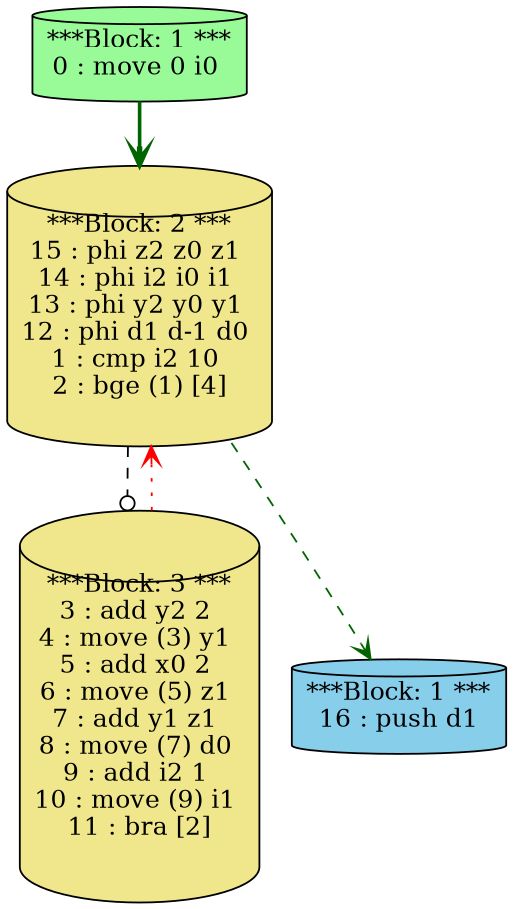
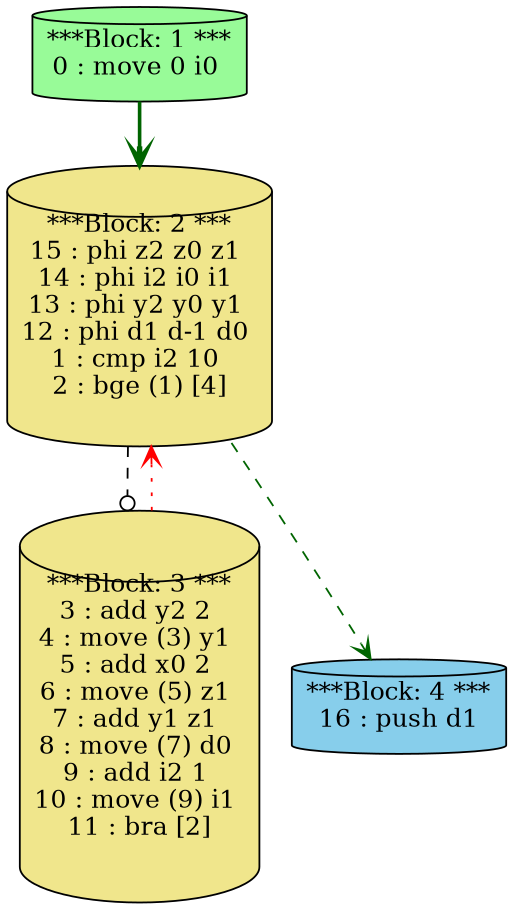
node "***Block: 1 *** 16 : push d1": label "***Block: 1 *** 16 : push d1" -> "***Block: 4 *** 16 : push d1"
